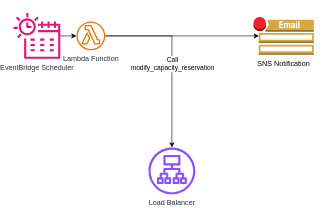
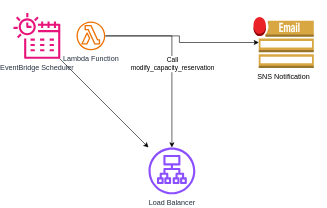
edge "EventBridge Scheduler" -> "Lambda Function": now "EventBridge Scheduler" -> "Load Balancer"
node "SNS Notification": size 60x38 -> 60x51
